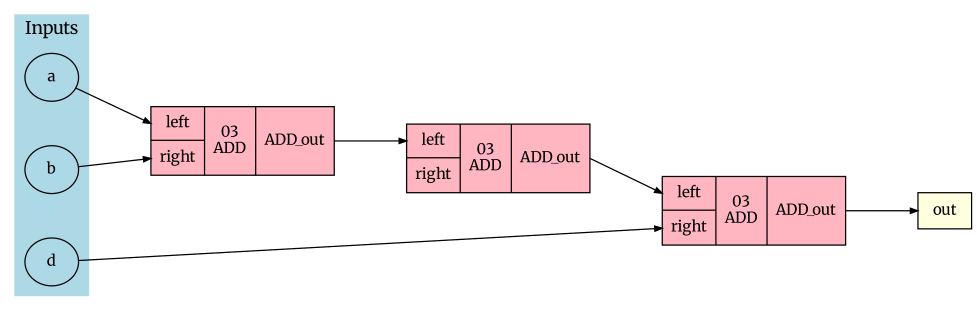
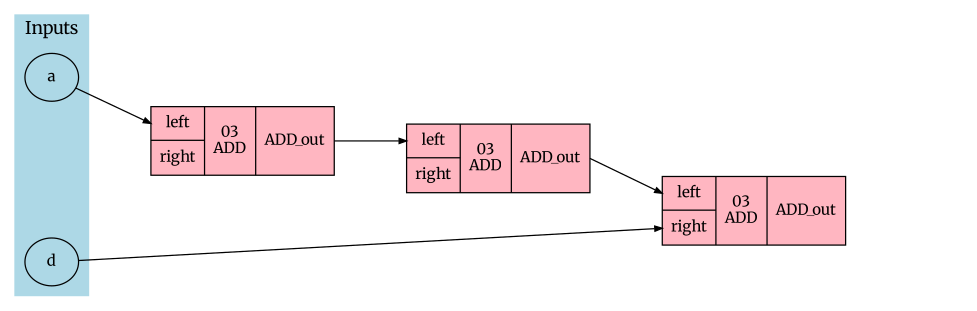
node "b": removed
node "out": removed
